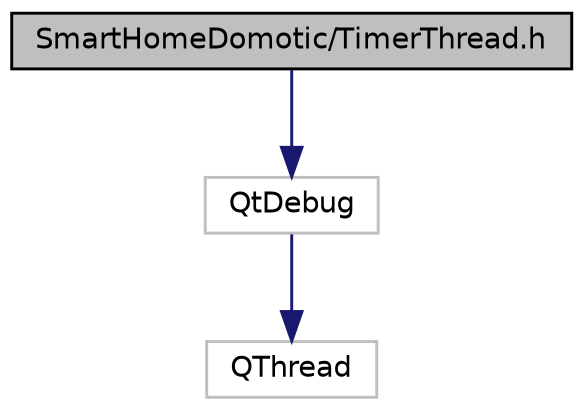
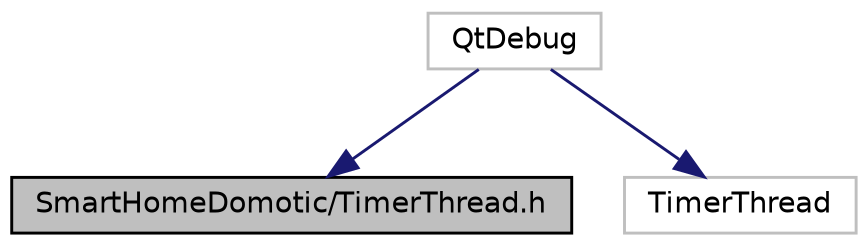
edge "SmartHomeDomotic/TimerThread.h" -> "QtDebug": reversed
node "QThread": label "QThread" -> "TimerThread"
